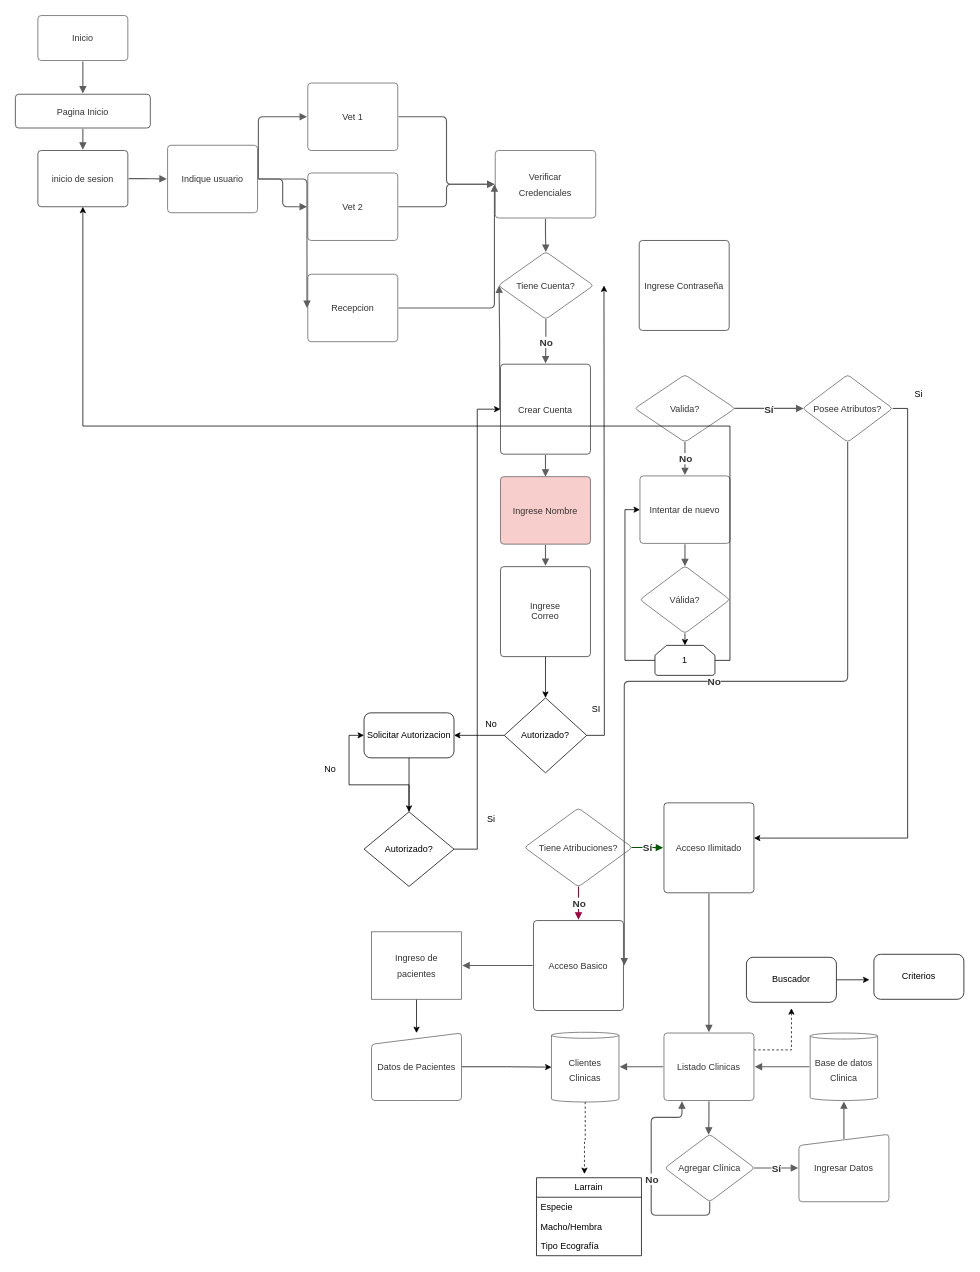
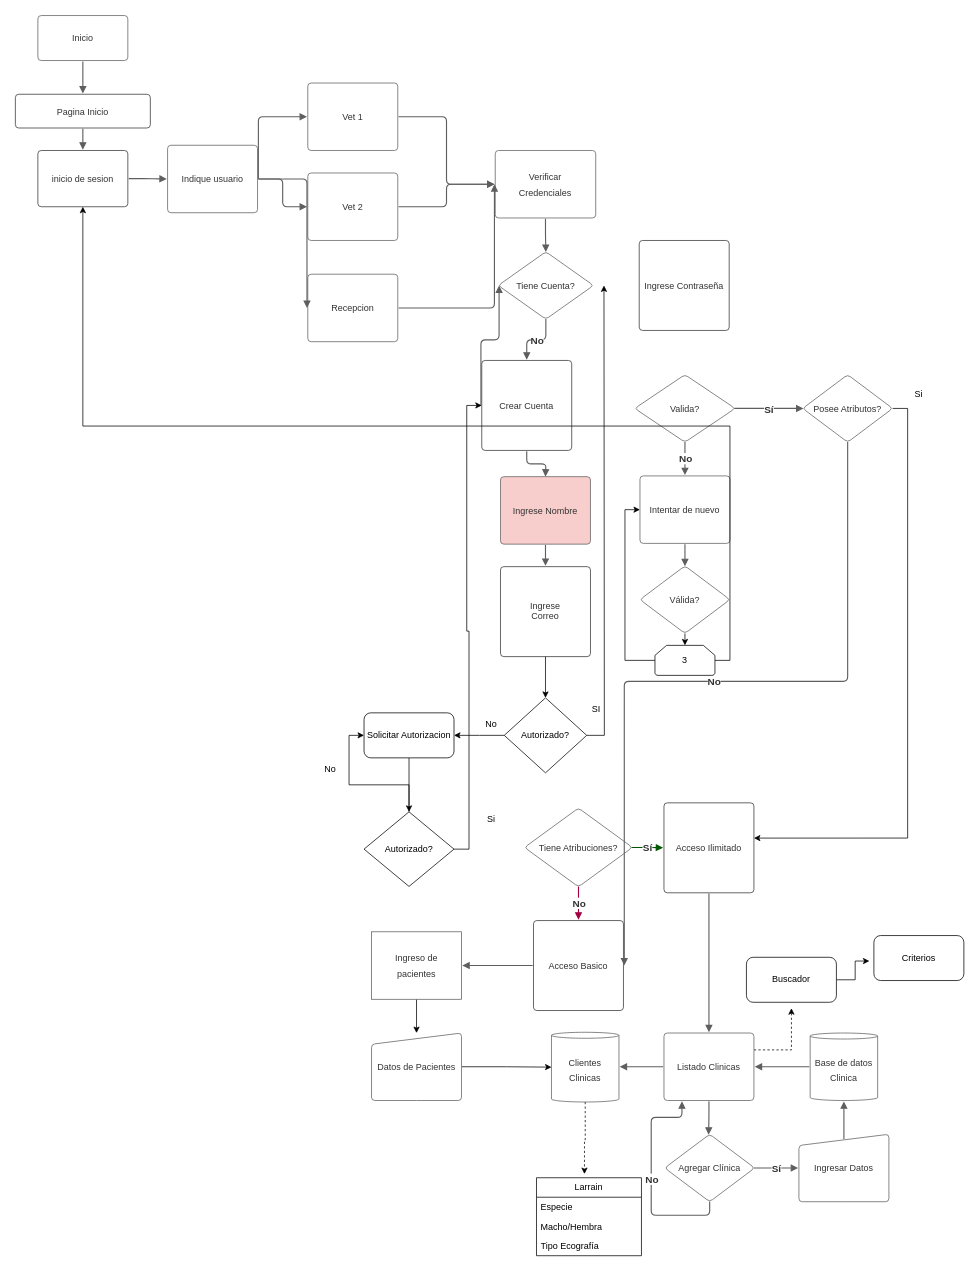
node "Crear Cuenta": moved (546, 409) -> (527, 405)
node "1": label "1" -> "3"
node "Criterios": moved (919, 977) -> (919, 958)
